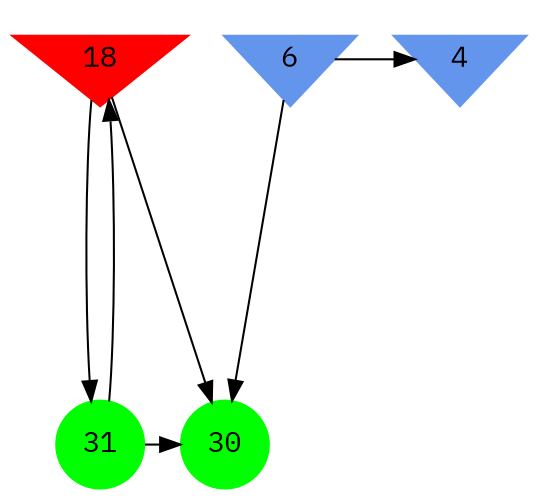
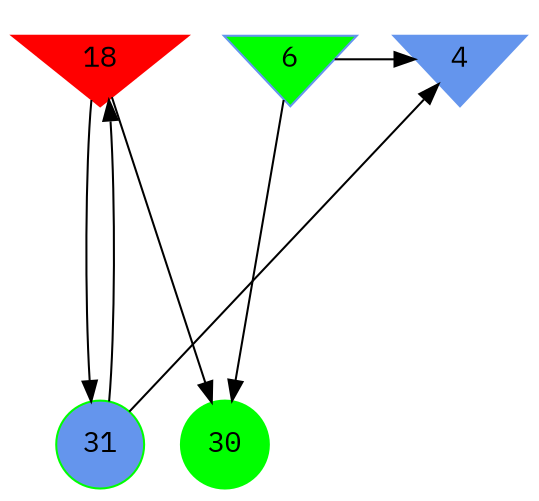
node "6": fillcolor cornflowerblue -> green
node "31": fillcolor green -> cornflowerblue
edge "31" -> "30": now "31" -> "4"
